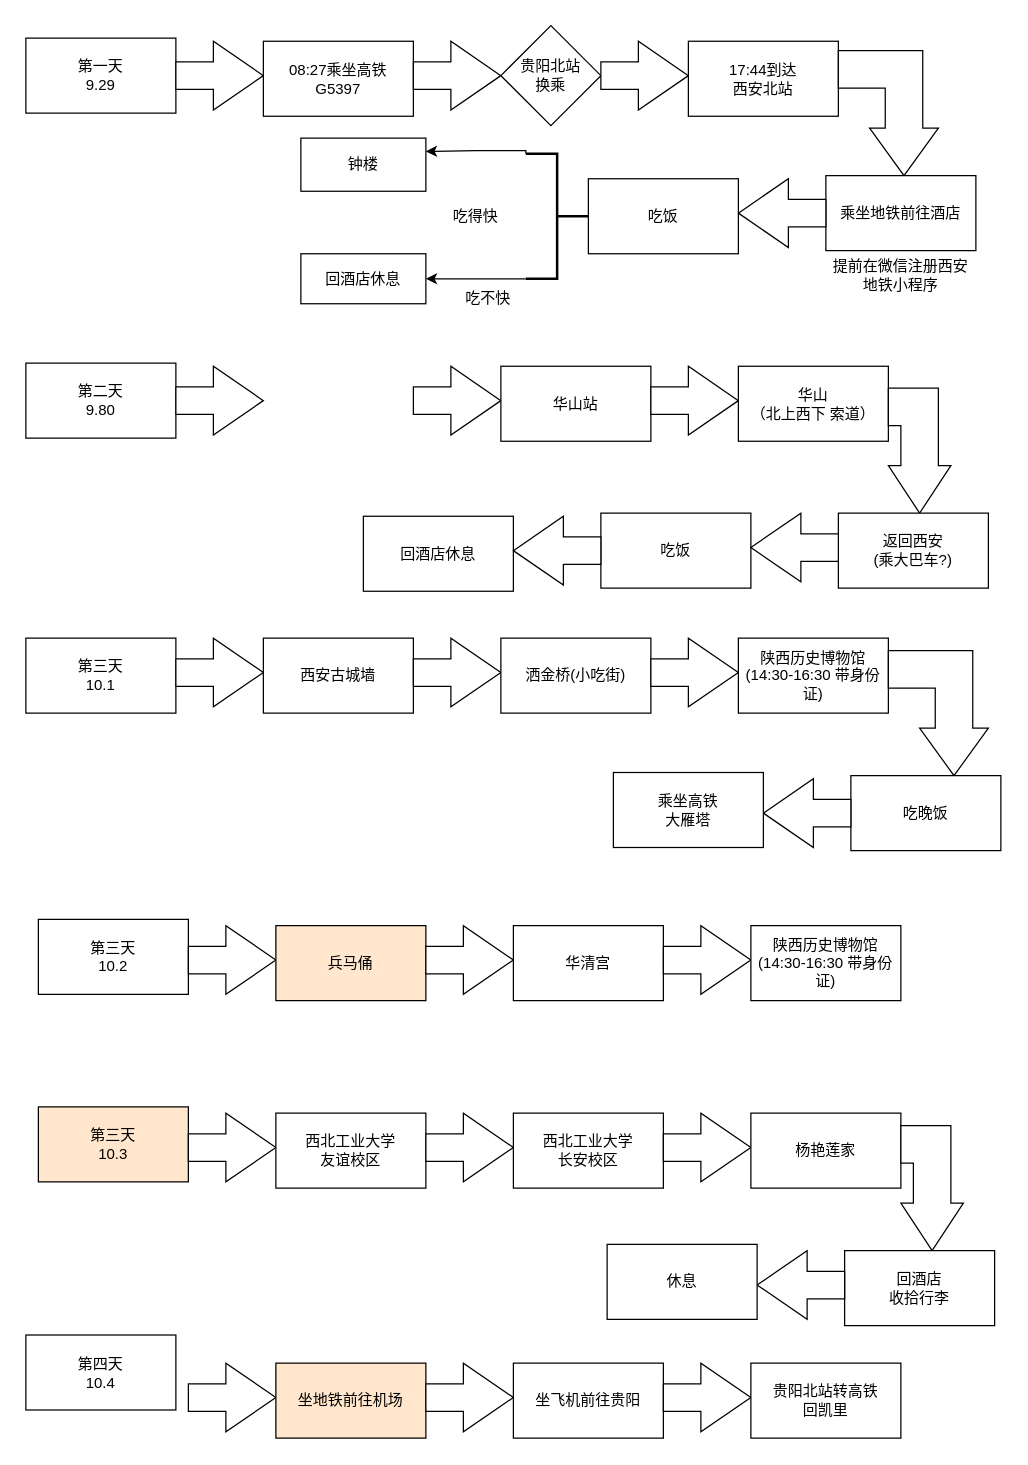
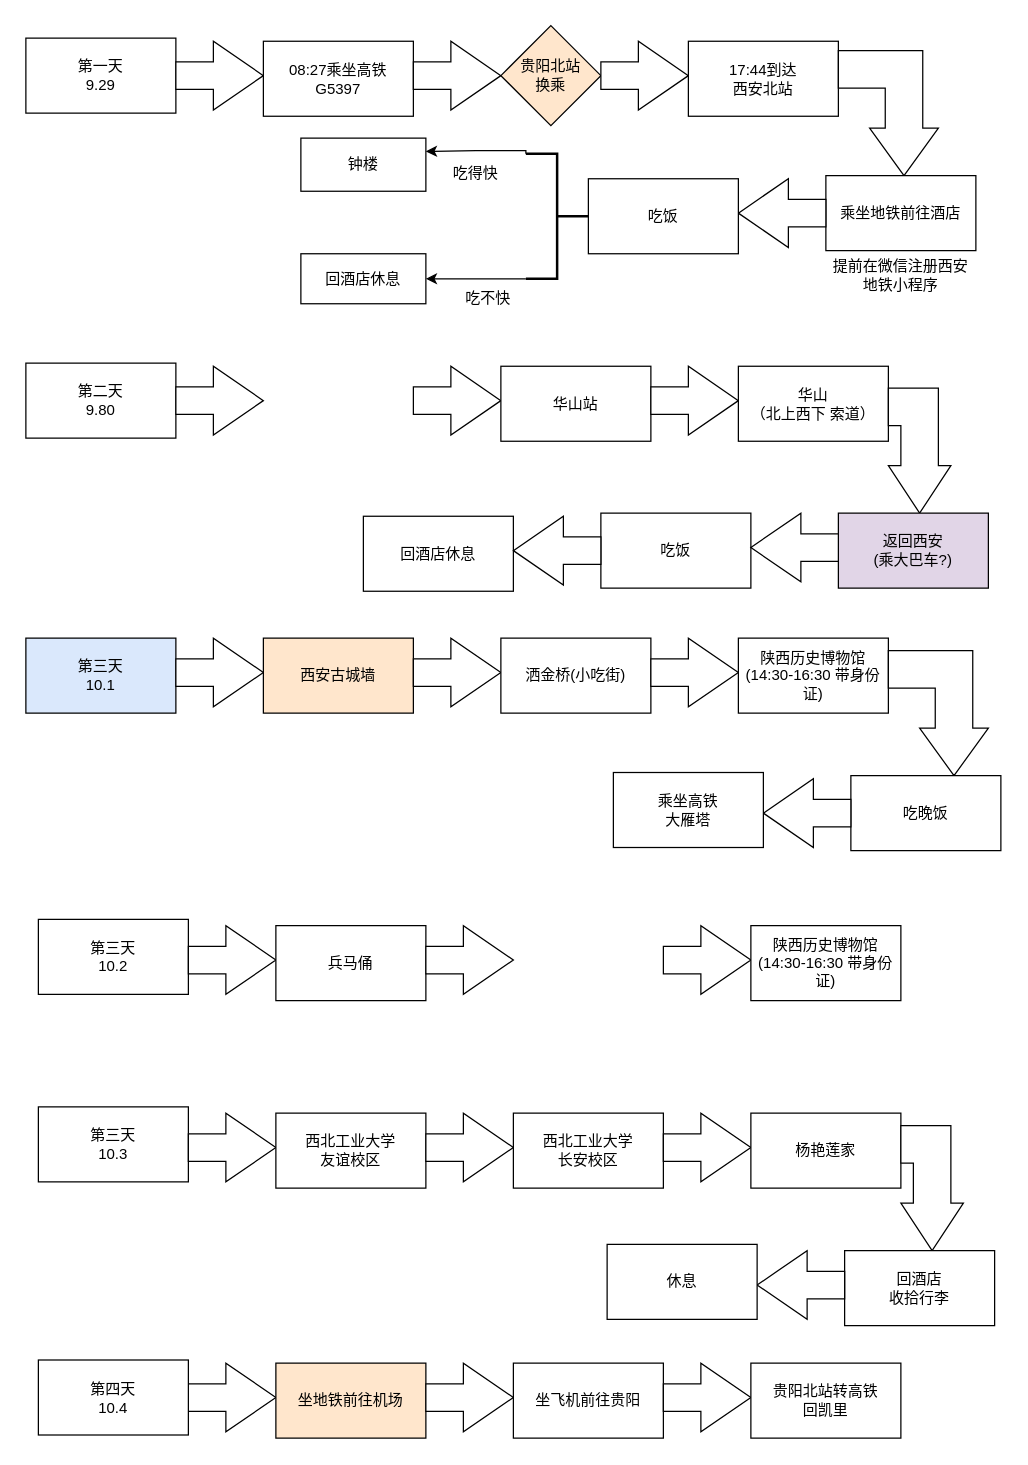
node "贵阳北站 换乘": fillcolor #ffffff -> #ffe6cc
node "吃得快": moved (476, 216) -> (476, 173)
node "返回西安 (乘大巴车?)": fillcolor #ffffff -> #e1d5e7
node "第三天 10.1": fillcolor #ffffff -> #dae8fc
node "西安古城墙": fillcolor #ffffff -> #ffe6cc
node "兵马俑": fillcolor #ffe6cc -> #ffffff
node "华清宫": removed
node "第三天 10.3": fillcolor #ffe6cc -> #ffffff
node "第四天 10.4": moved (101, 1373) -> (113, 1398)
